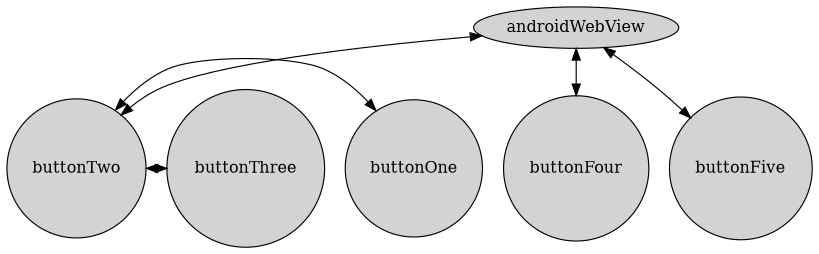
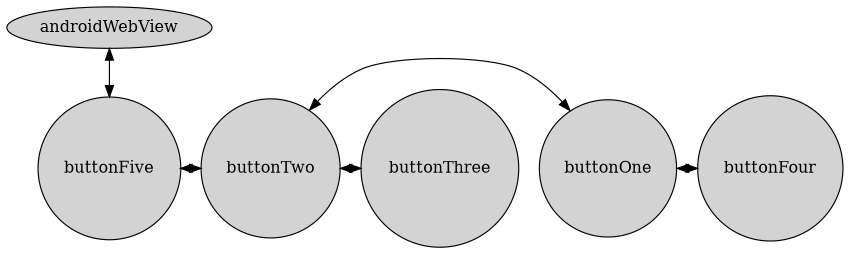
edge "androidWebView" -- "buttonTwo": now "buttonFive" -- "buttonTwo"
edge "androidWebView" -- "buttonFour": now "buttonOne" -- "buttonFour"
